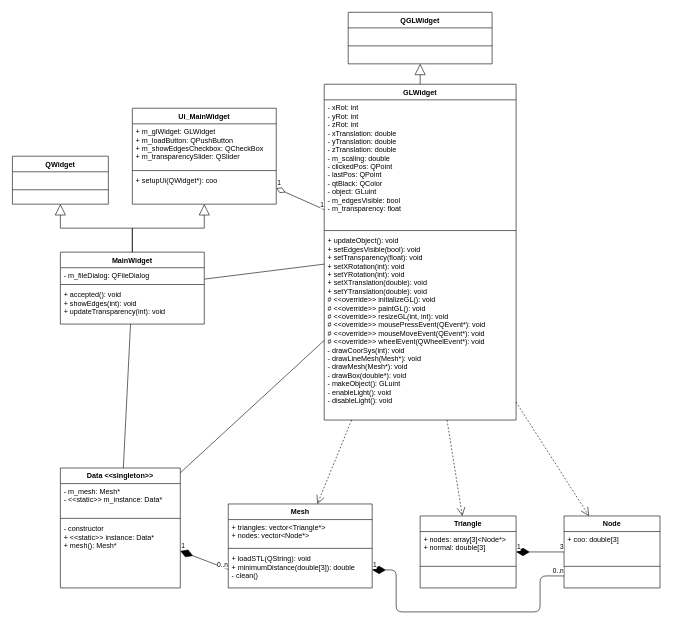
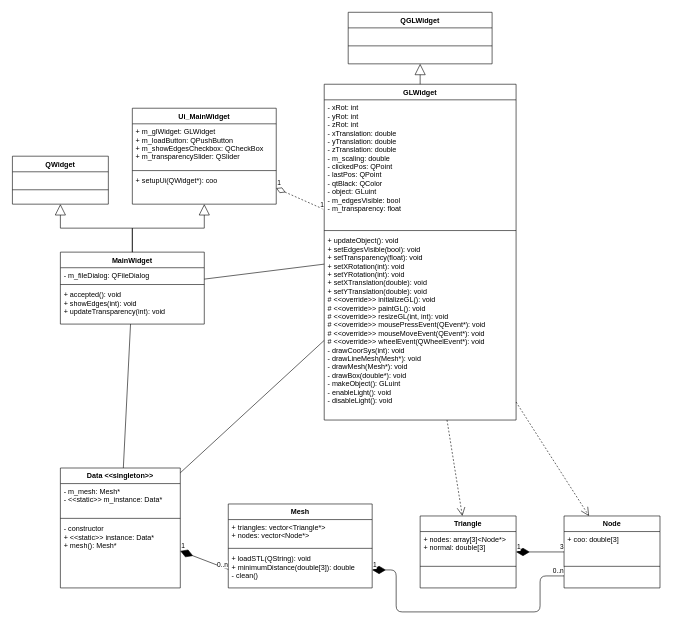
edge "GLWidget" -> "Ui_MainWidget": style solid -> dashed
edge "GLWidget" -> "Mesh": removed
